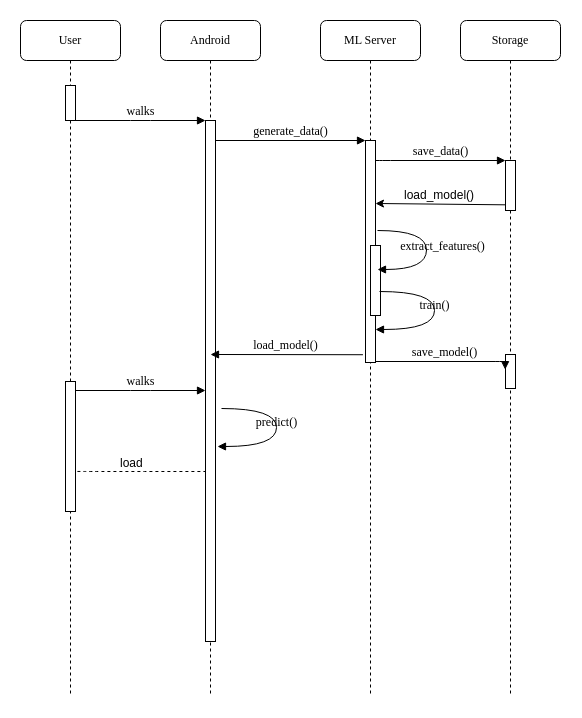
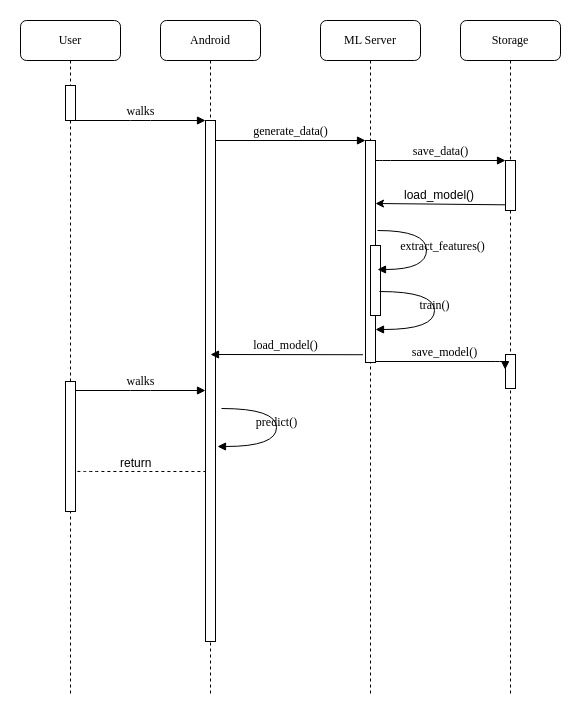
node "load": label "load" -> "return"
